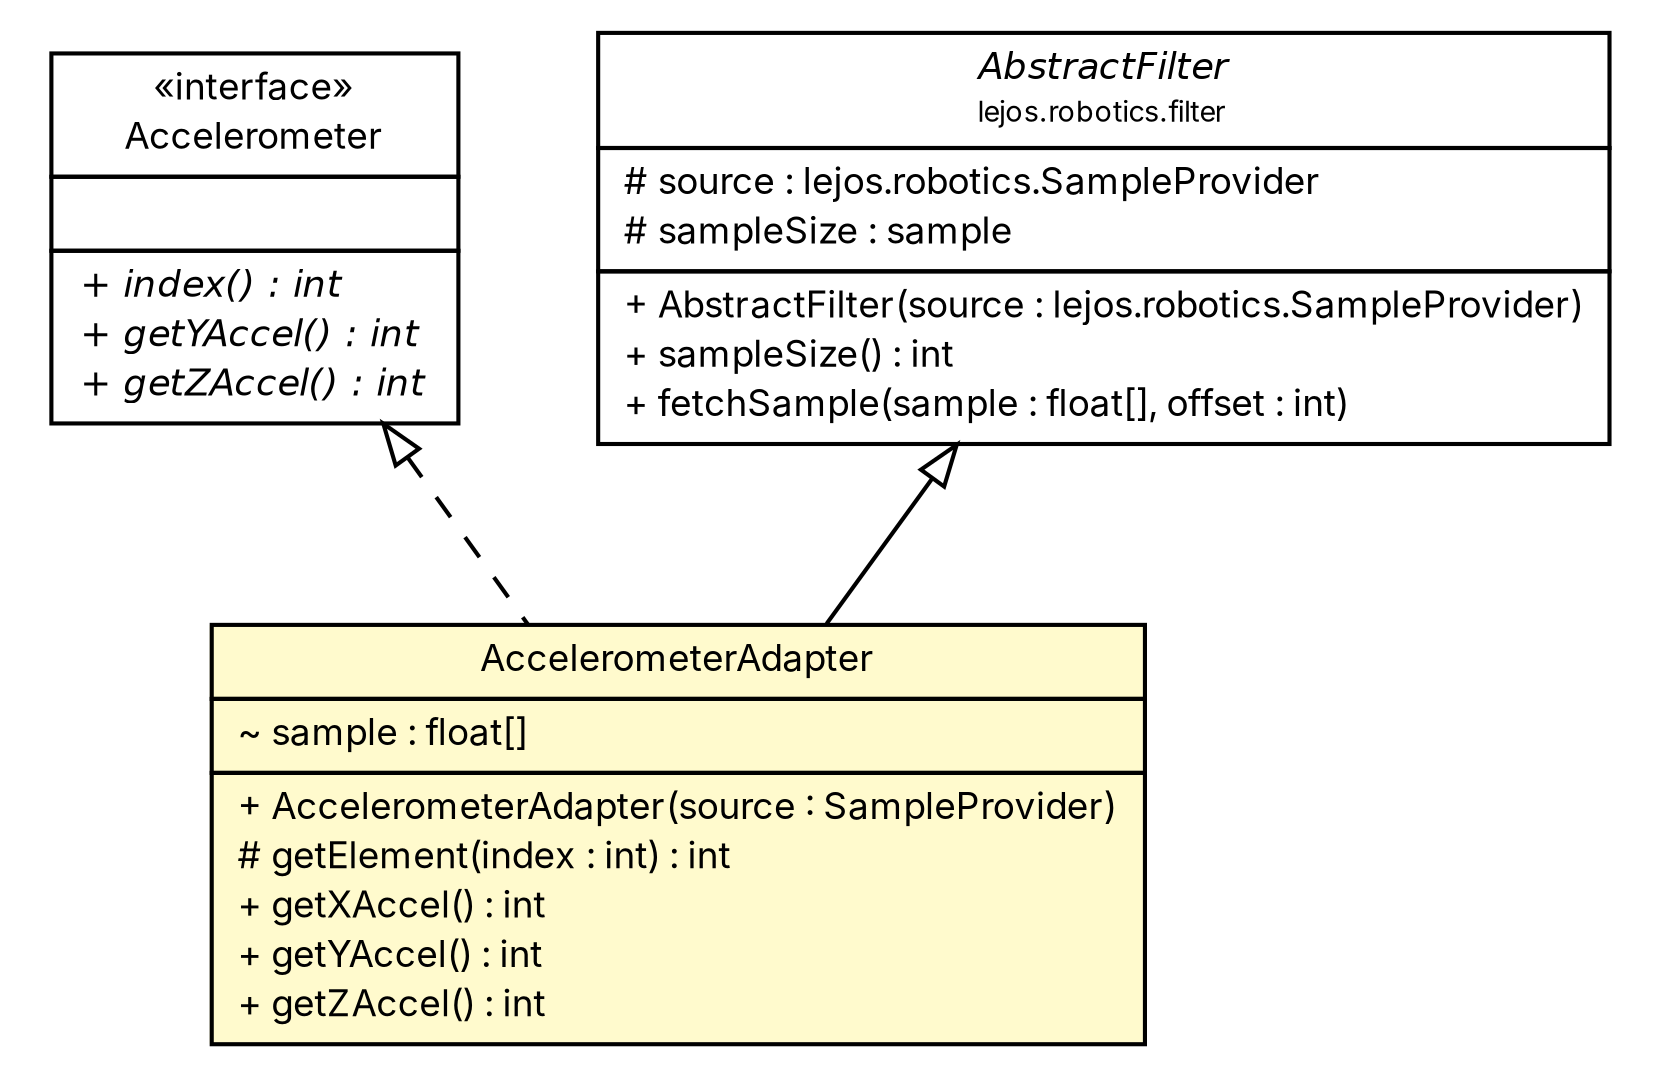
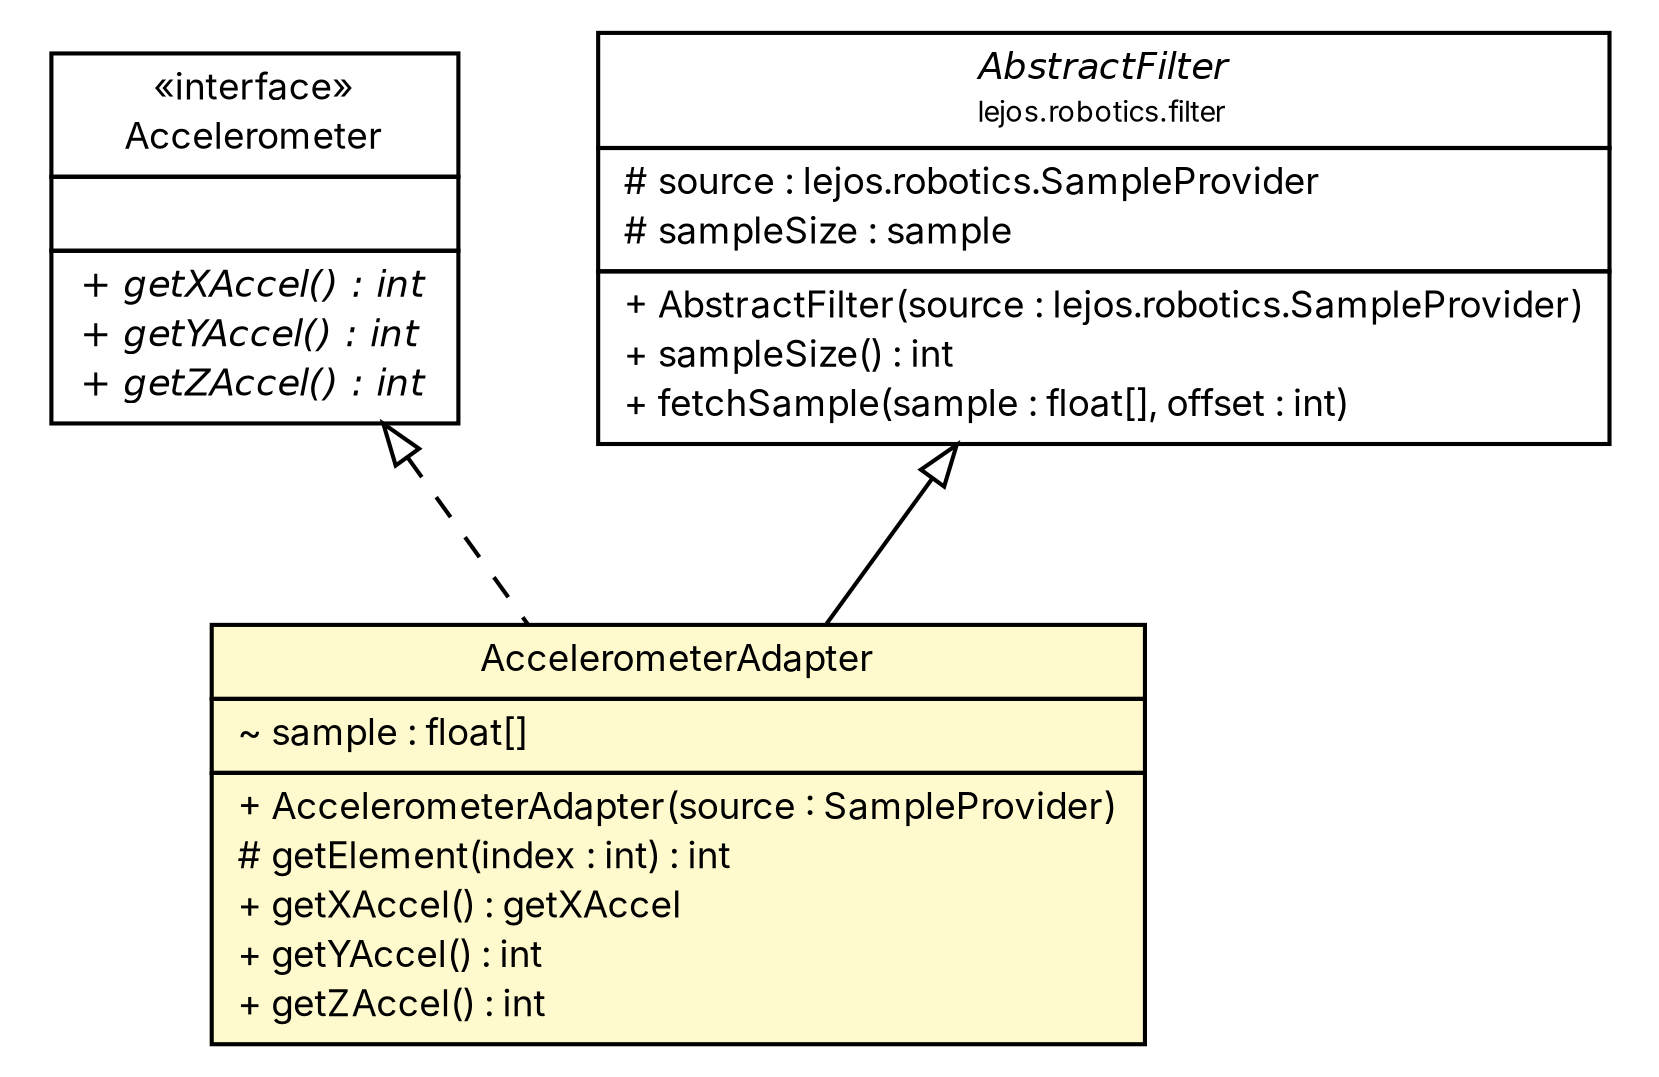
node "Accelerometer": text "+ index() : int" -> "+ getXAccel() : int"
node "AccelerometerAdapter": text "+ getXAccel() : int" -> "+ getXAccel() : getXAccel"
